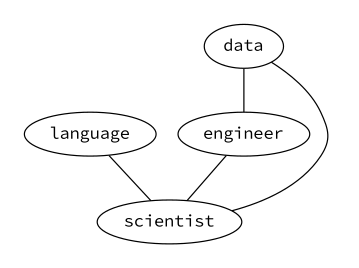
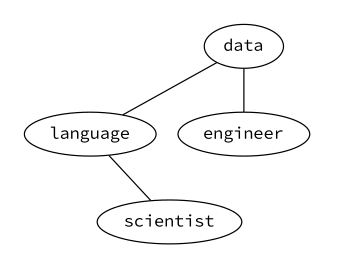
edge "data" -- "scientist": now "data" -- "language"
edge "engineer" -- "scientist": removed
